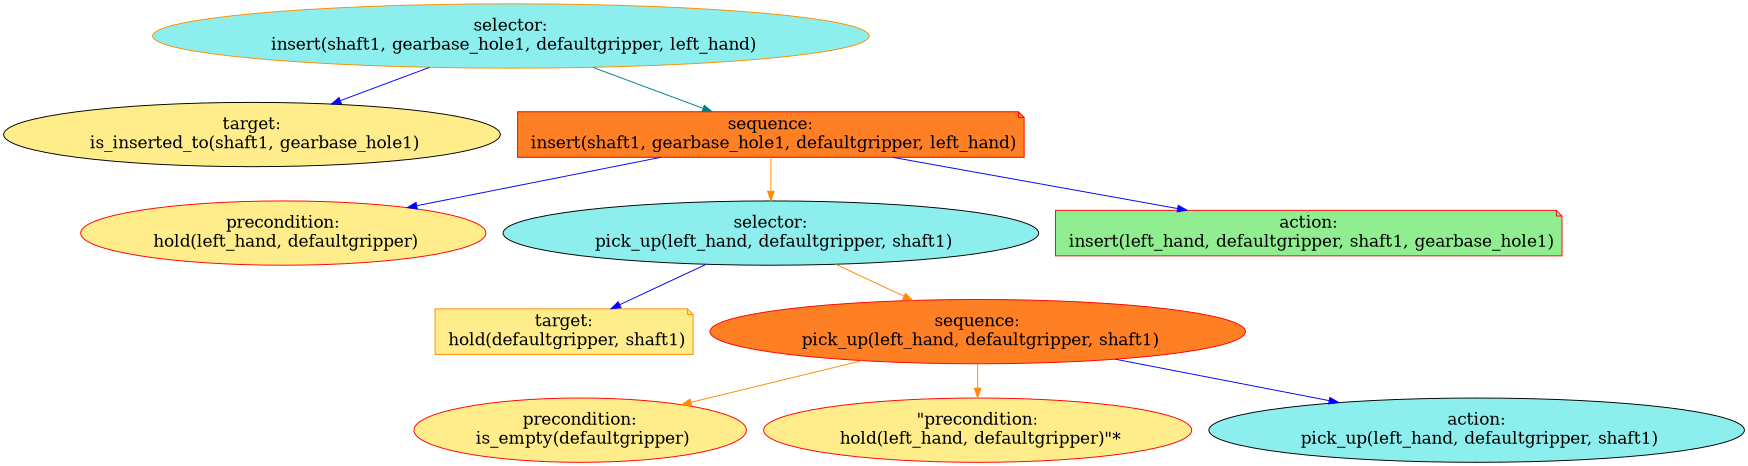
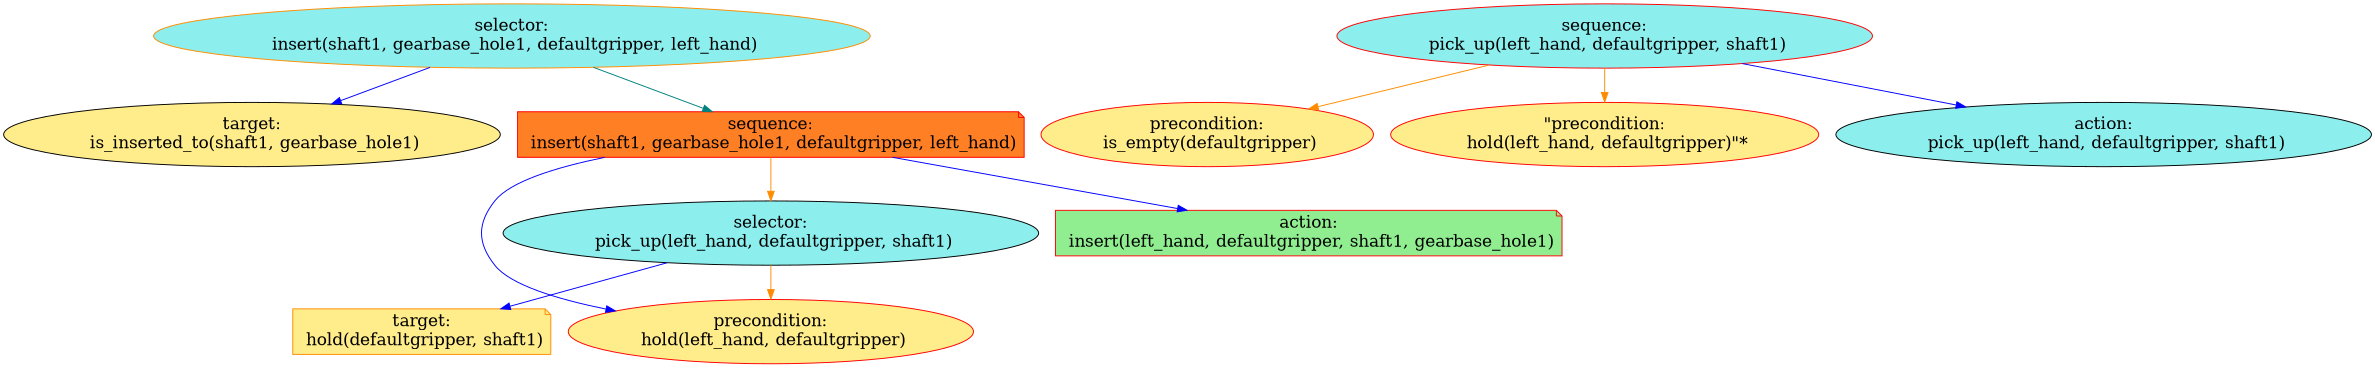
edge "selector: pick_up(left_hand, defaultgripper, shaft1)" -> "sequence: pick_up(left_hand, defaultgripper, shaft1)": now "selector: pick_up(left_hand, defaultgripper, shaft1)" -> "precondition: hold(left_hand, defaultgripper)"
node "sequence: pick_up(left_hand, defaultgripper, shaft1)": fillcolor chocolate1 -> darkslategray2
